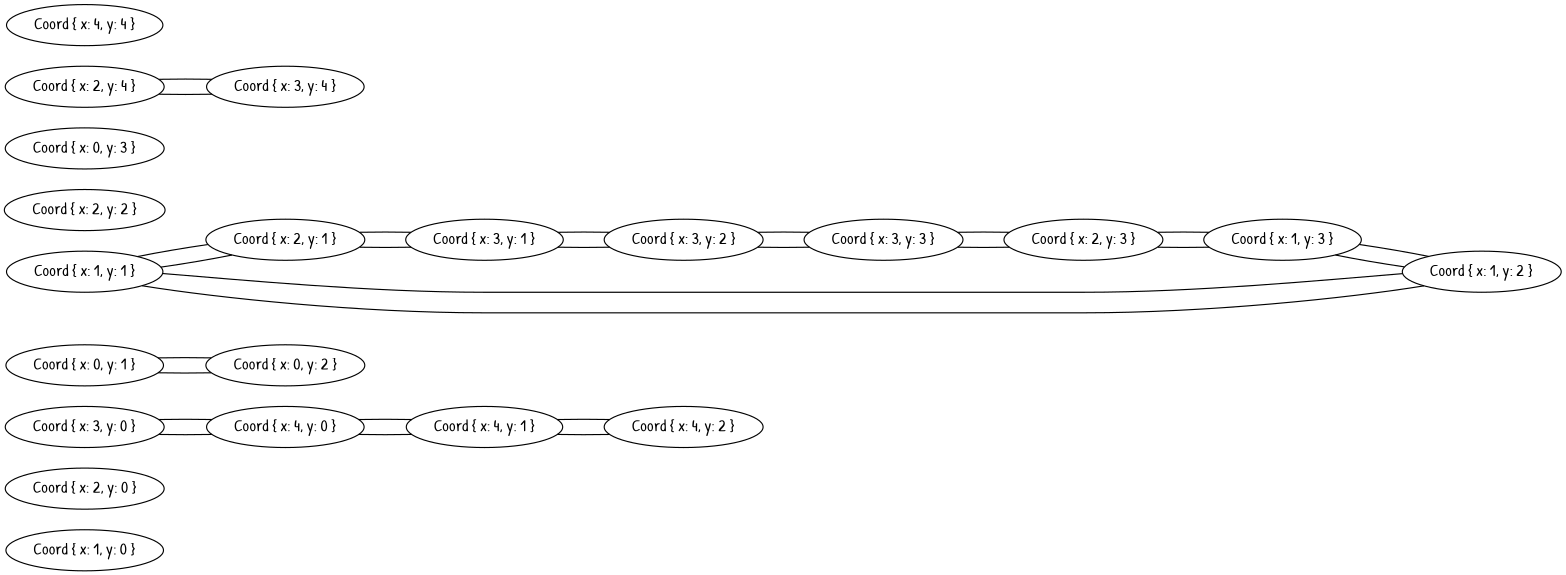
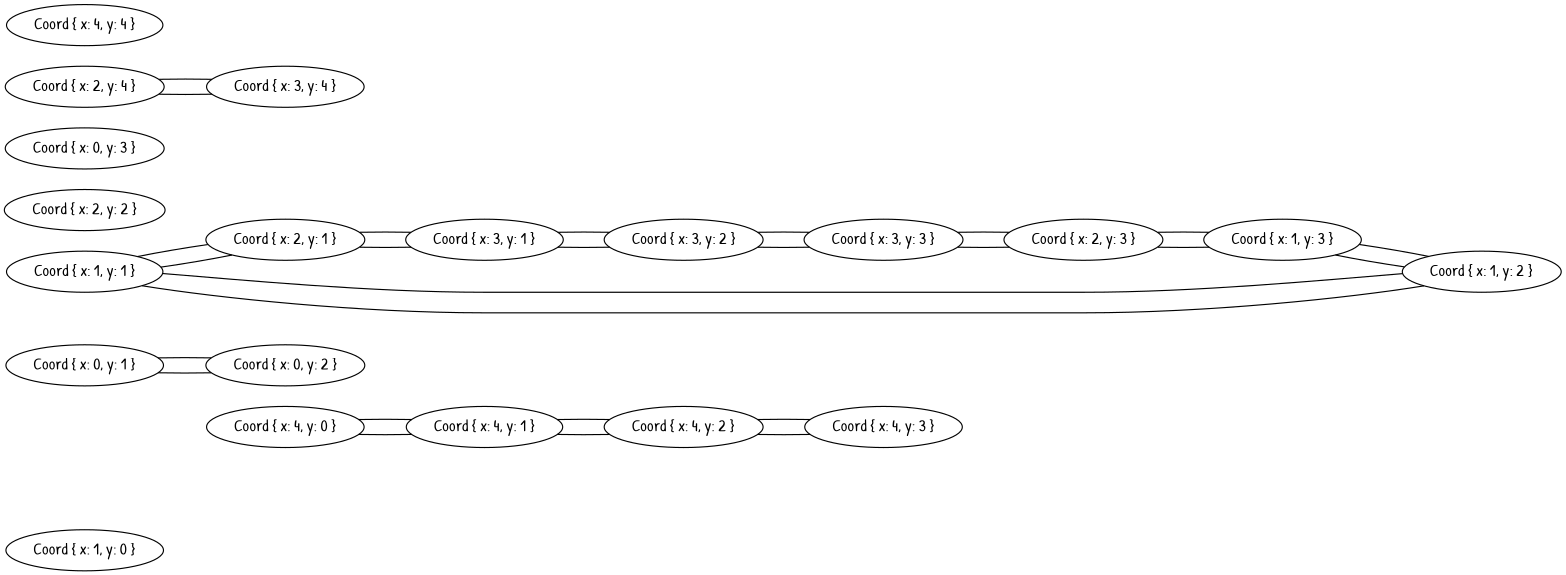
node "Coord { x: 3, y: 0 }": removed
node "Coord { x: 4, y: 3 }": added
node "Coord { x: 2, y: 0 }": removed
